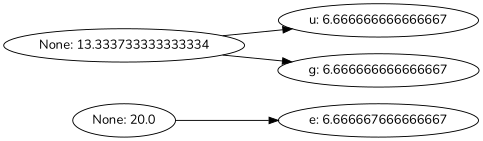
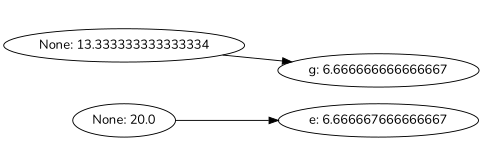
node "u: 6.666666666666667": removed
node "None: 13.333733333333334": label "None: 13.333733333333334" -> "None: 13.333333333333334"
